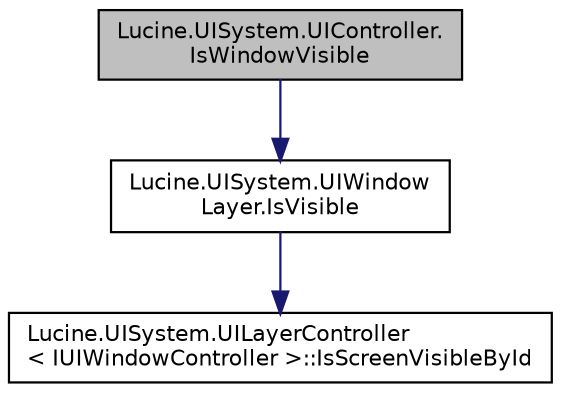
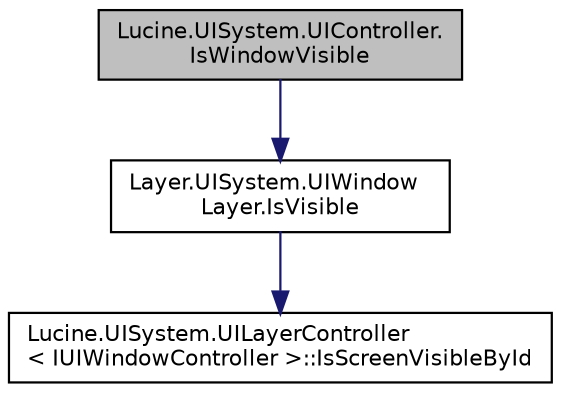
node "Lucine.UISystem.UIWindow Layer.IsVisible": label "Lucine.UISystem.UIWindow Layer.IsVisible" -> "Layer.UISystem.UIWindow Layer.IsVisible"
